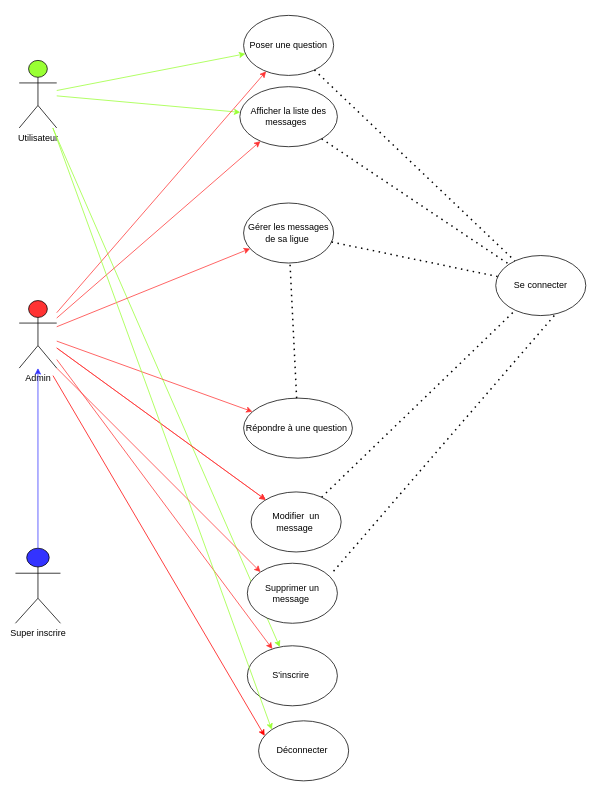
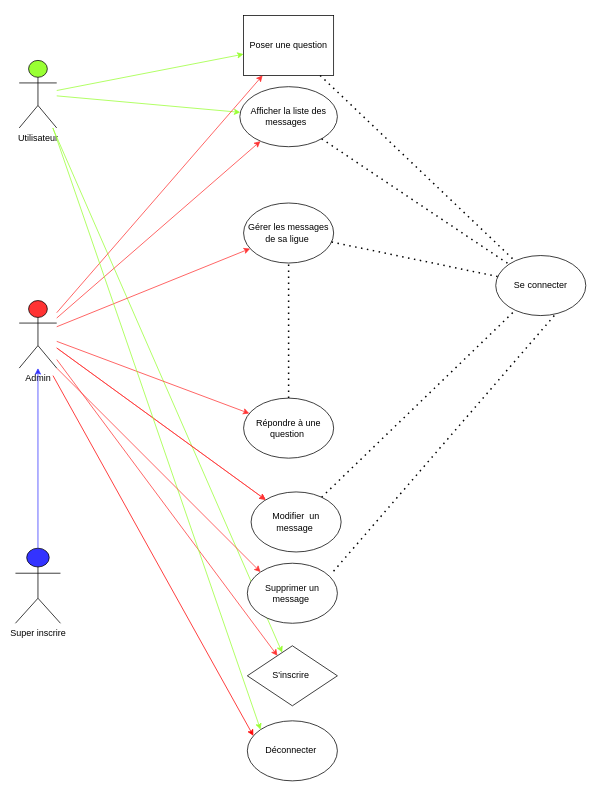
node "Poser une question": shape ellipse -> rectangle
node "Répondre à une question": size 109x60 -> 90x60
node "S'inscrire": shape ellipse -> diamond
node "Déconnecter": moved (303, 750) -> (292, 750)
